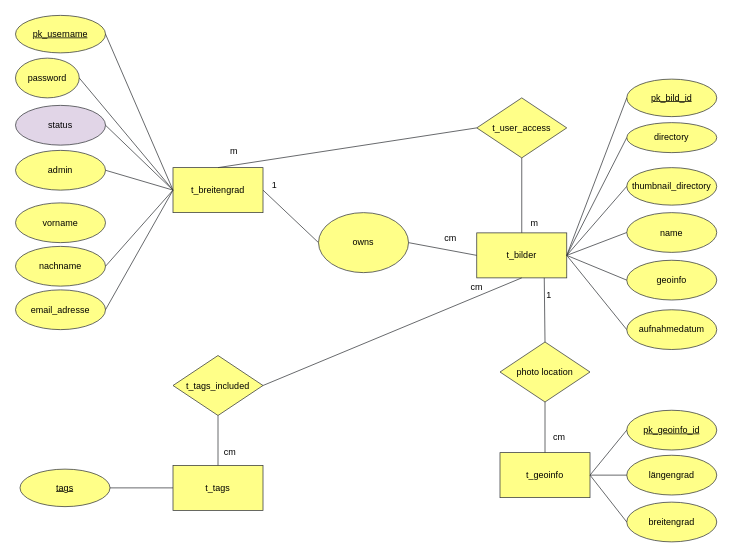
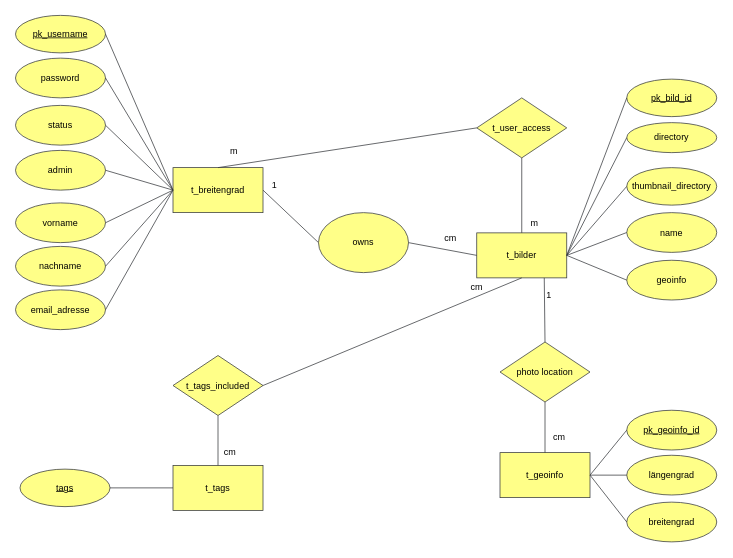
node "password": size 64x40 -> 90x40
node "status": fillcolor #e1d5e7 -> #ffff88
edge "t_breitengrad" -- "vorname": added
edge "t_bilder" -- "aufnahmedatum": removed
node "aufnahmedatum": removed
